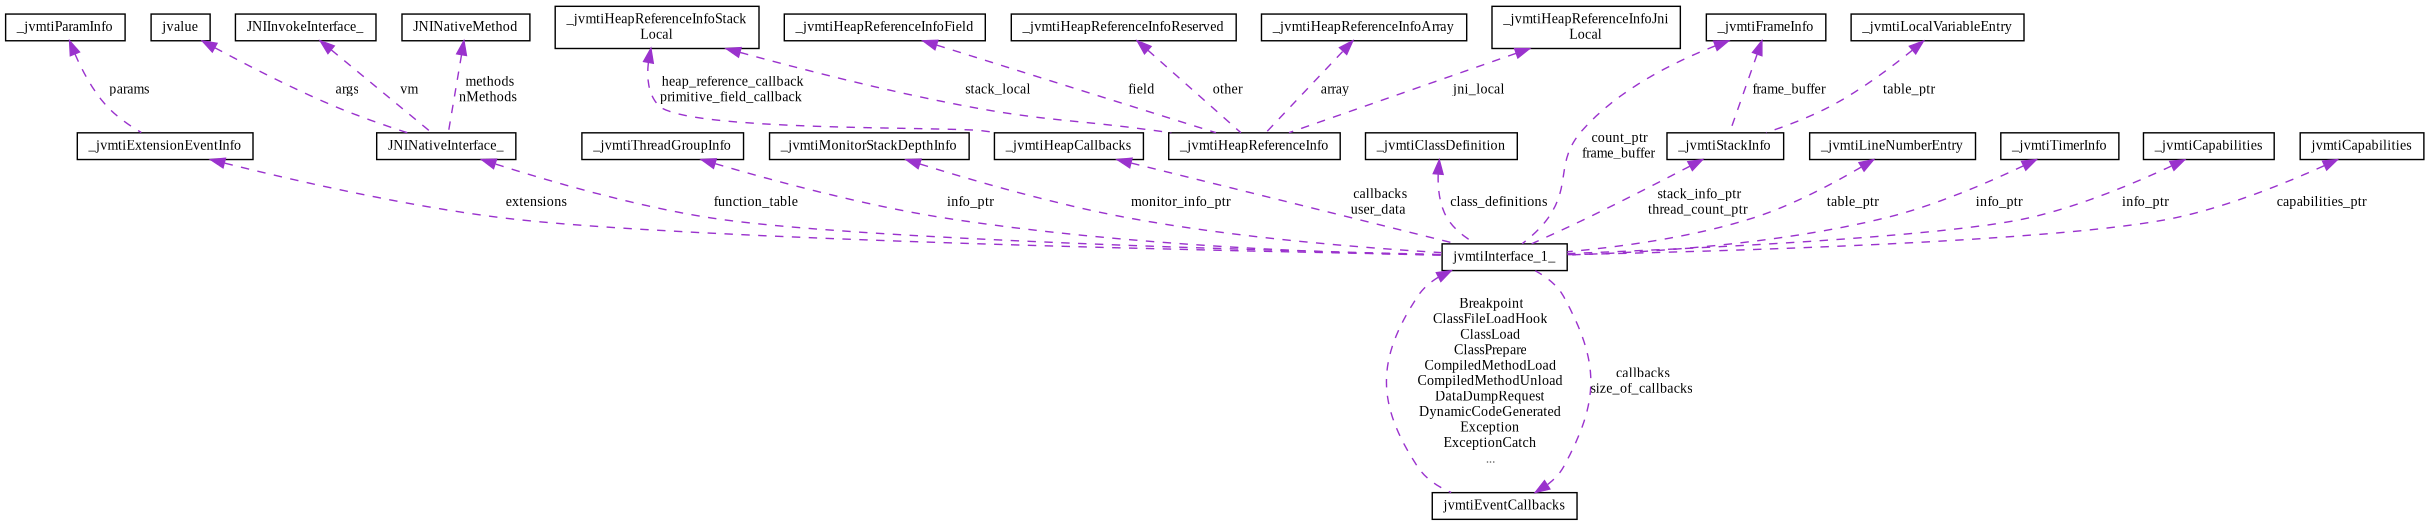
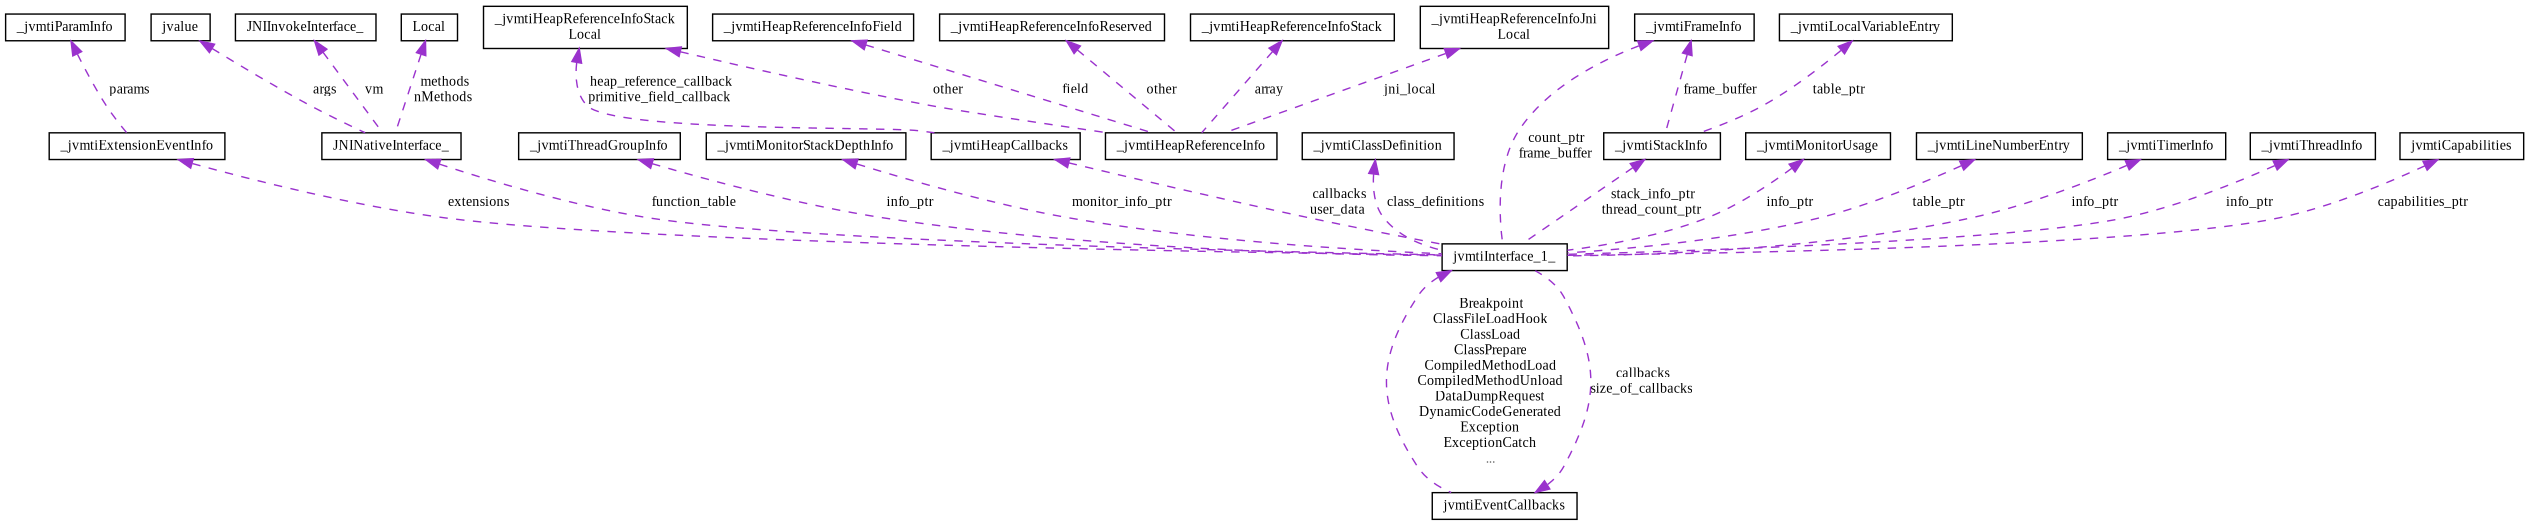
node "JNINativeMethod": label "JNINativeMethod" -> "Local"
node "_jvmtiHeapReferenceInfoArray": label "_jvmtiHeapReferenceInfoArray" -> "_jvmtiHeapReferenceInfoStack"
edge "_jvmtiHeapReferenceInfo" -> "_jvmtiHeapReferenceInfoStack Local": label " stack_local" -> " other"
node "_jvmtiMonitorUsage": added
node "_jvmtiCapabilities": label "_jvmtiCapabilities" -> "_jvmtiThreadInfo"
